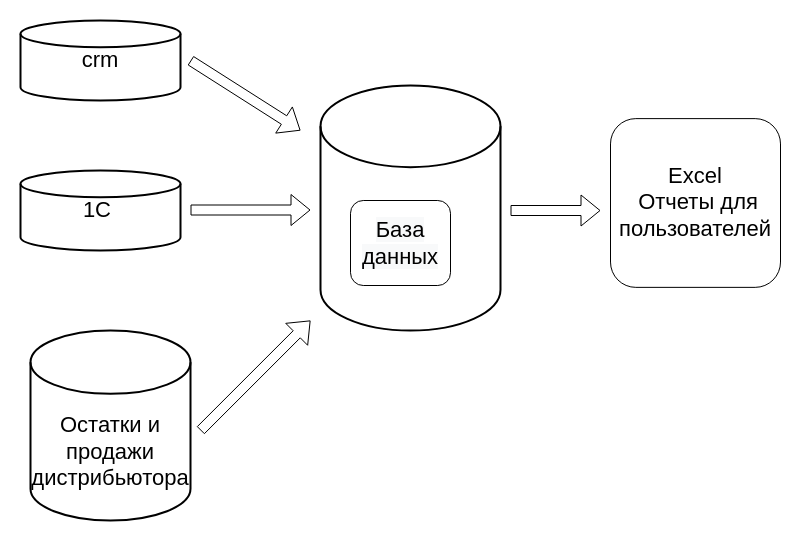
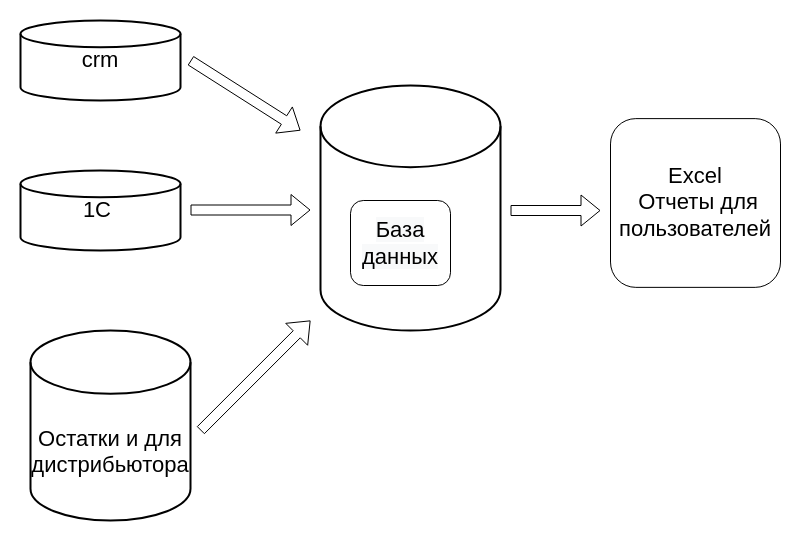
node "Остатки и продажи дистрибьютора": label "Остатки и продажи дистрибьютора" -> "Остатки и для дистрибьютора"
